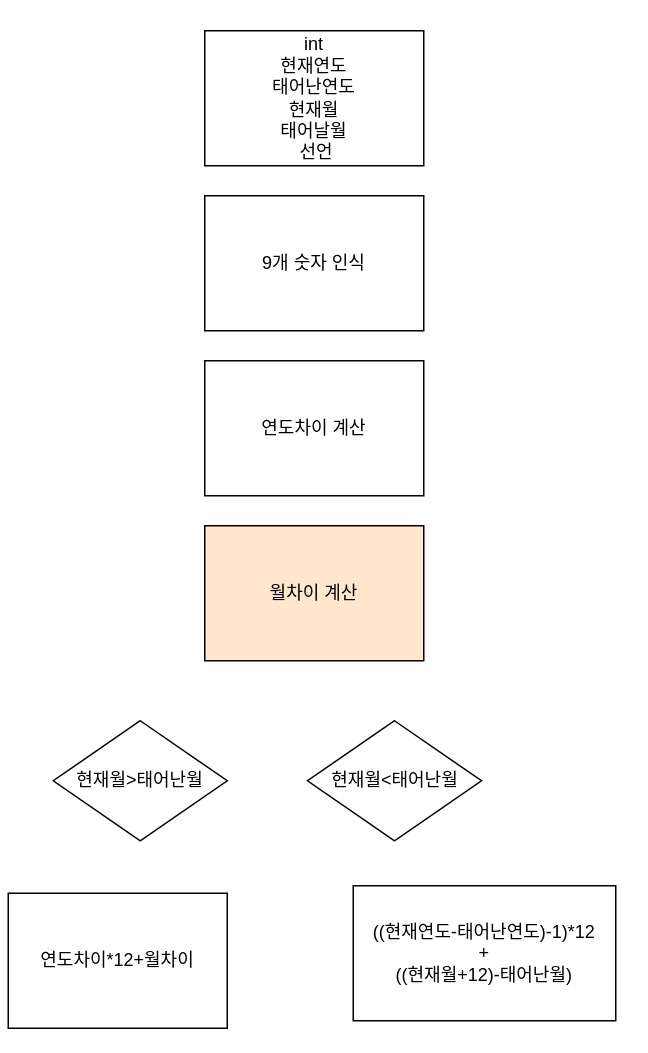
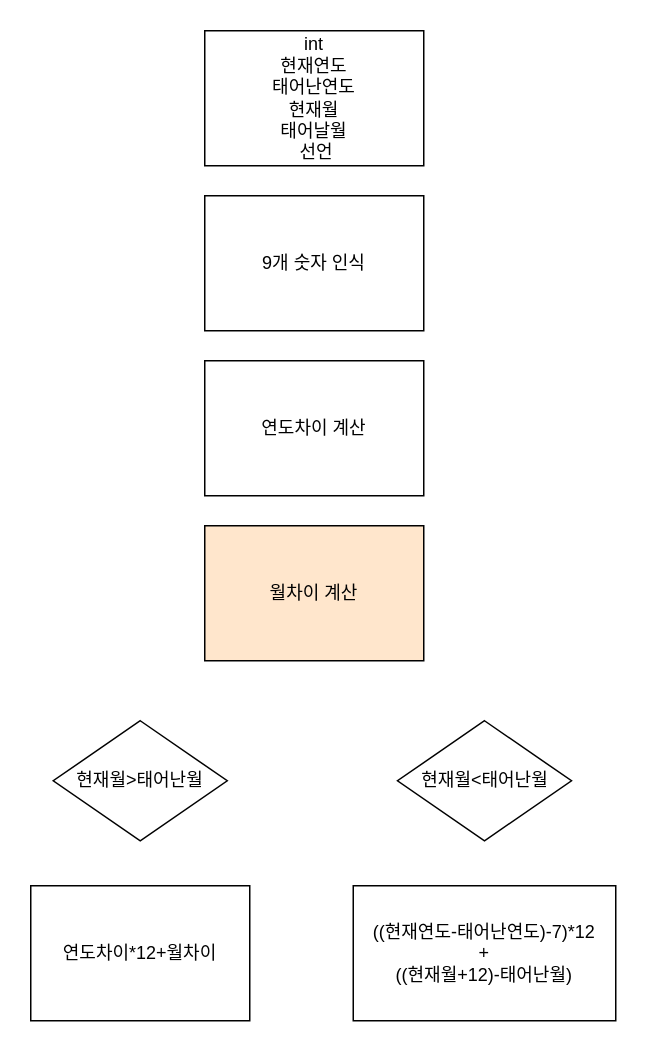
node "현재월<태어난월": moved (395, 781) -> (485, 781)
node "((현재연도-태어난연도)-1)*12 + ((현재월+12)-태어난월)": label "((현재연도-태어난연도)-1)*12 + ((현재월+12)-태어난월)" -> "((현재연도-태어난연도)-7)*12 + ((현재월+12)-태어난월)"
node "연도차이*12+월차이": moved (118, 961) -> (140, 953)
